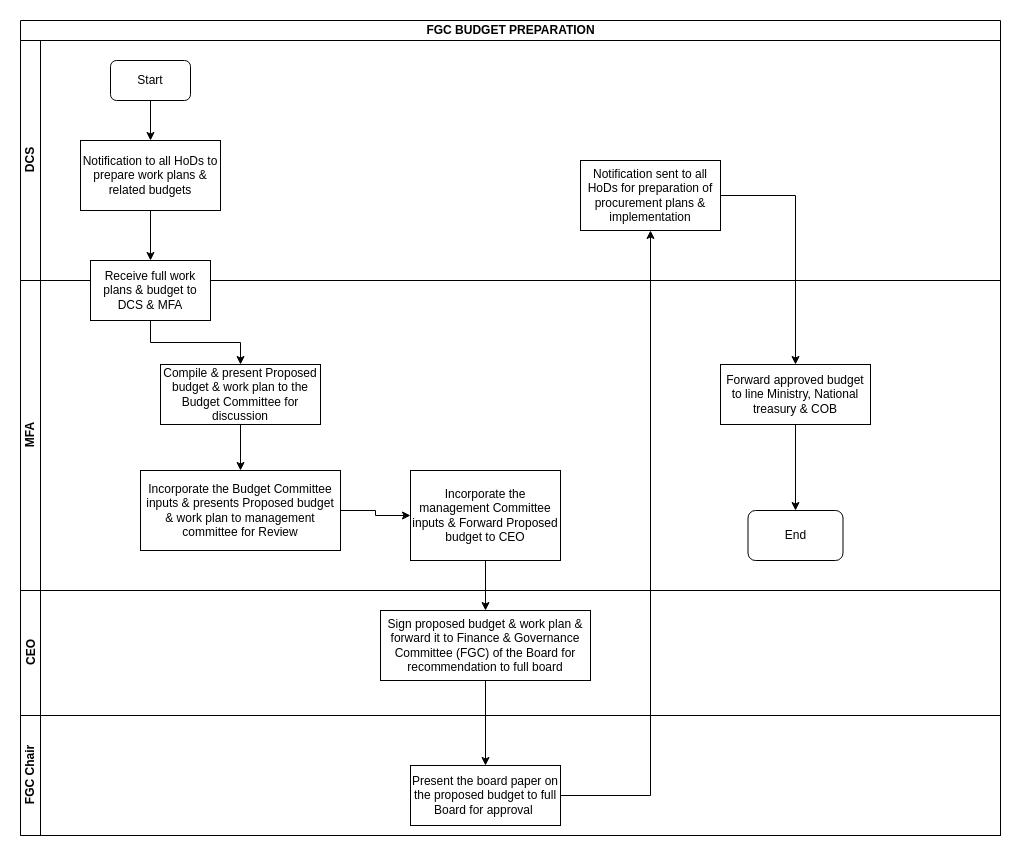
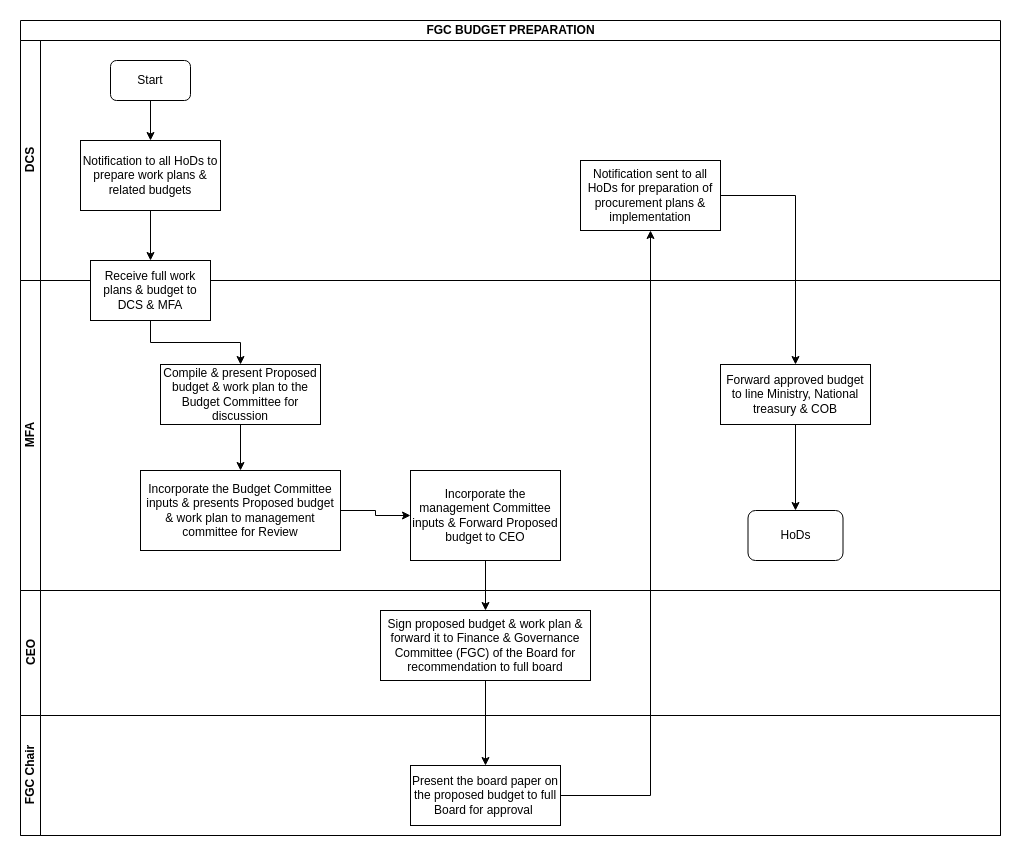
node "End": label "End" -> "HoDs"
